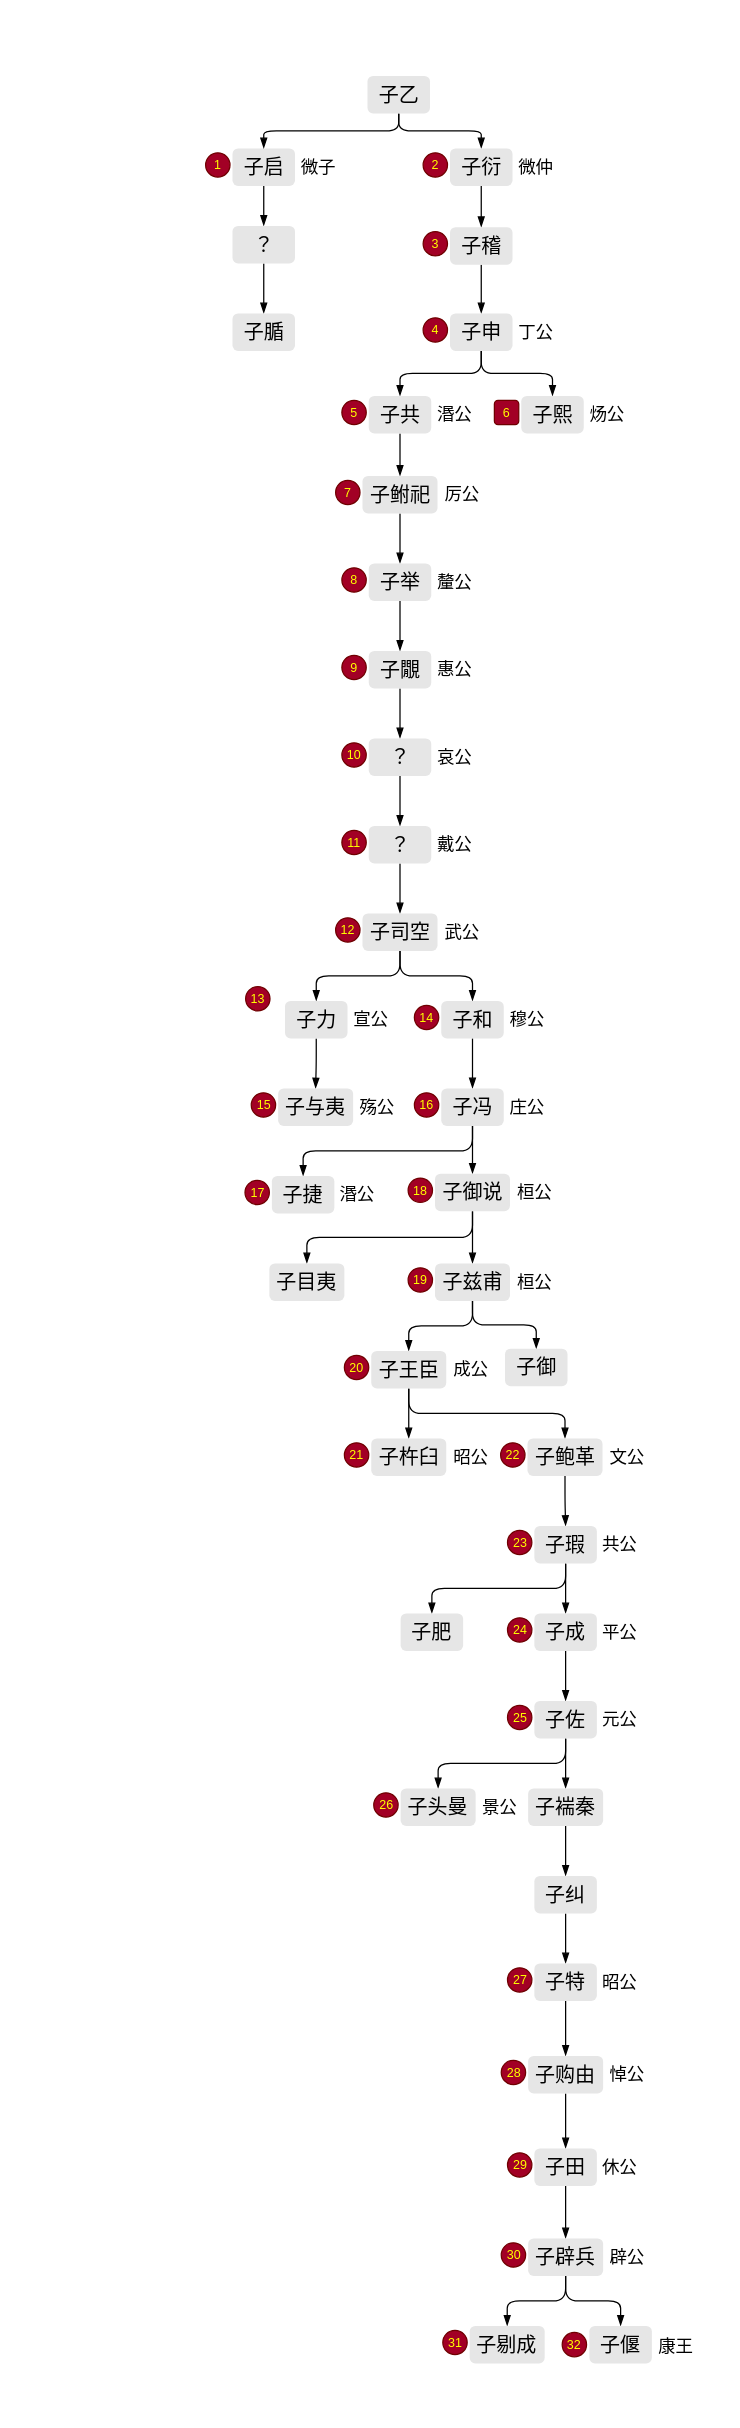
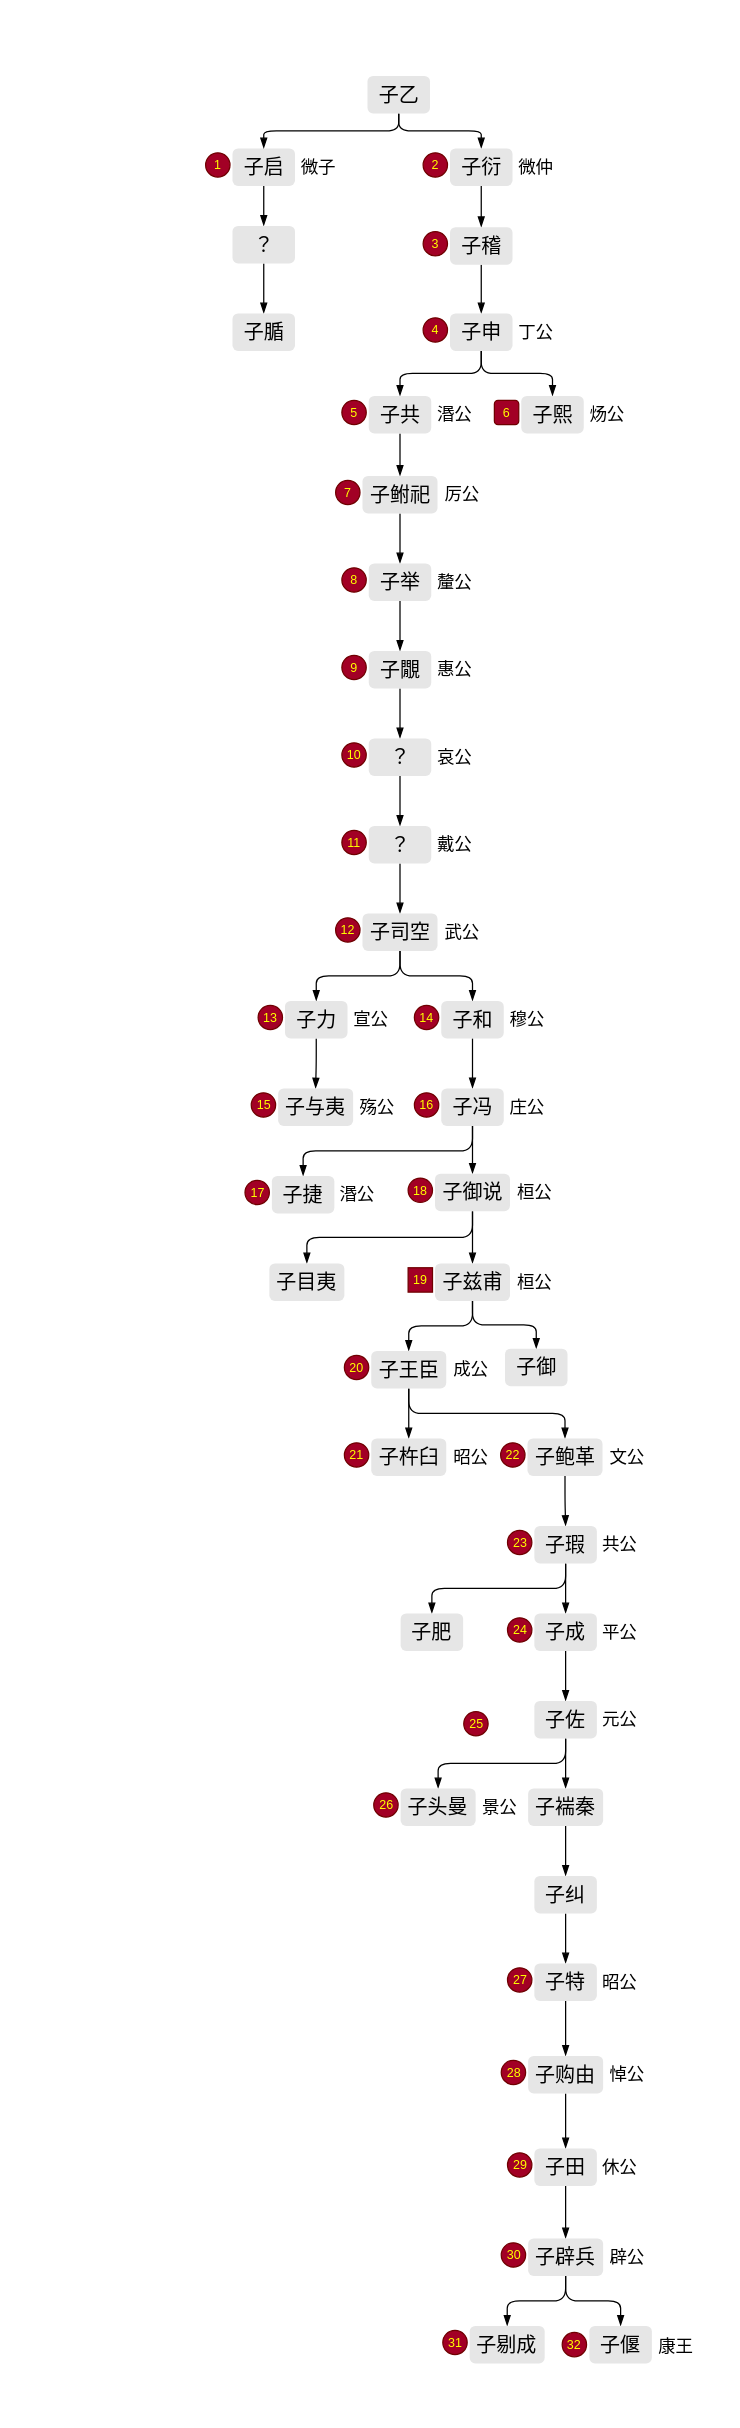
node "13": moved (258, 998) -> (270, 1017)
node "19": shape ellipse -> rectangle
node "25": moved (520, 1717) -> (476, 1723)
